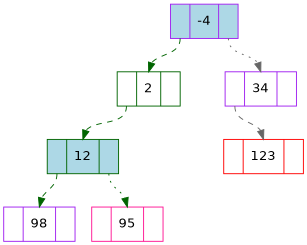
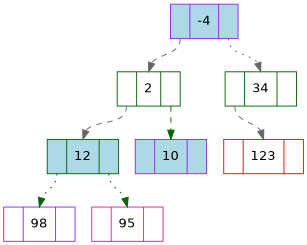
edge "-4" -> "2": color darkgreen -> gray40
node "34": color purple -> darkgreen
edge "2" -> "12": color darkgreen -> gray40
node "10": added
edge "12" -> "98": style dashed -> dotted
